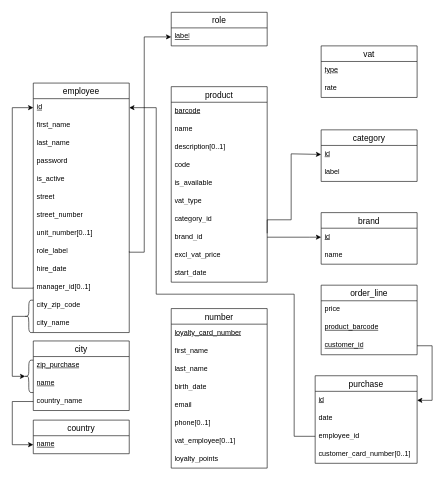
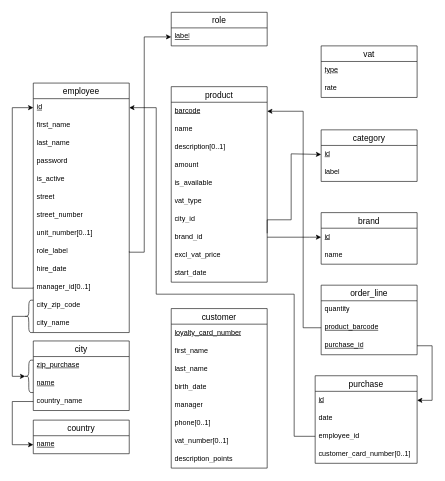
node "code": label "code" -> "amount"
node "category_id": label "category_id" -> "city_id"
node "price": label "price" -> "quantity"
node "number": label "number" -> "customer"
edge "product_barcode" -> "barcode": added
node "customer_id": label "customer_id" -> "purchase_id"
node "email": label "email" -> "manager"
node "vat_employee[0..1]": label "vat_employee[0..1]" -> "vat_number[0..1]"
node "loyalty_points": label "loyalty_points" -> "description_points"
